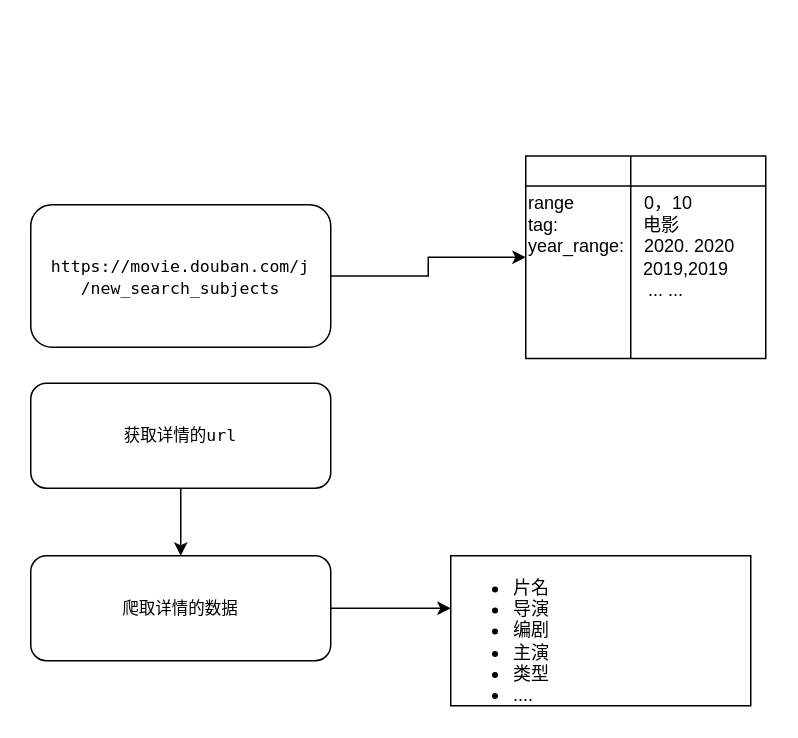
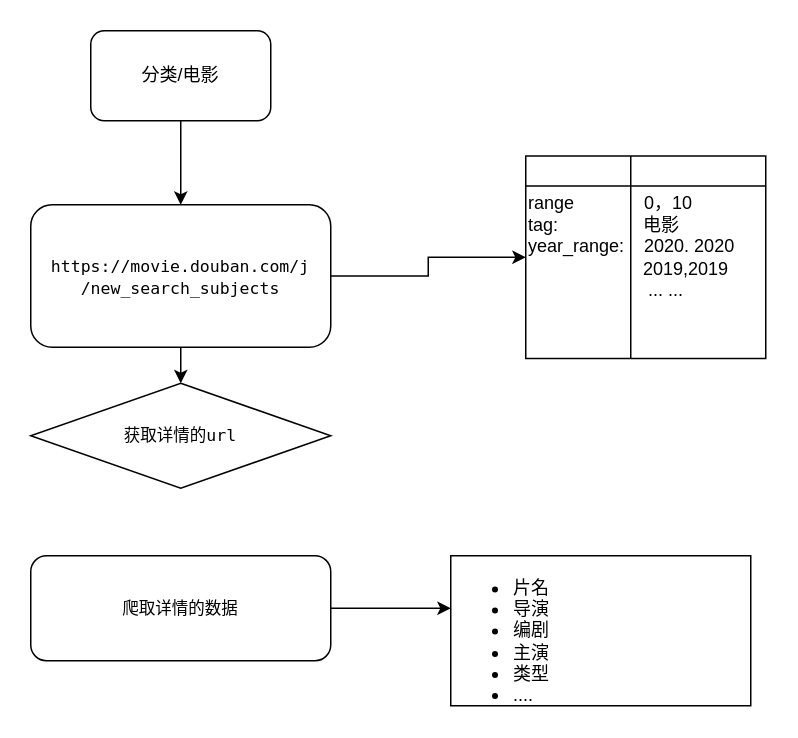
node "分类/电影": added
edge "分类/电影" -> "https://movie.douban.com/j /new_search_subjects": added
edge "https://movie.douban.com/j /new_search_subjects" -> "获取详情的url": added
node "获取详情的url": shape rounded rectangle -> diamond
edge "获取详情的url" -> "爬取详情的数据": removed
